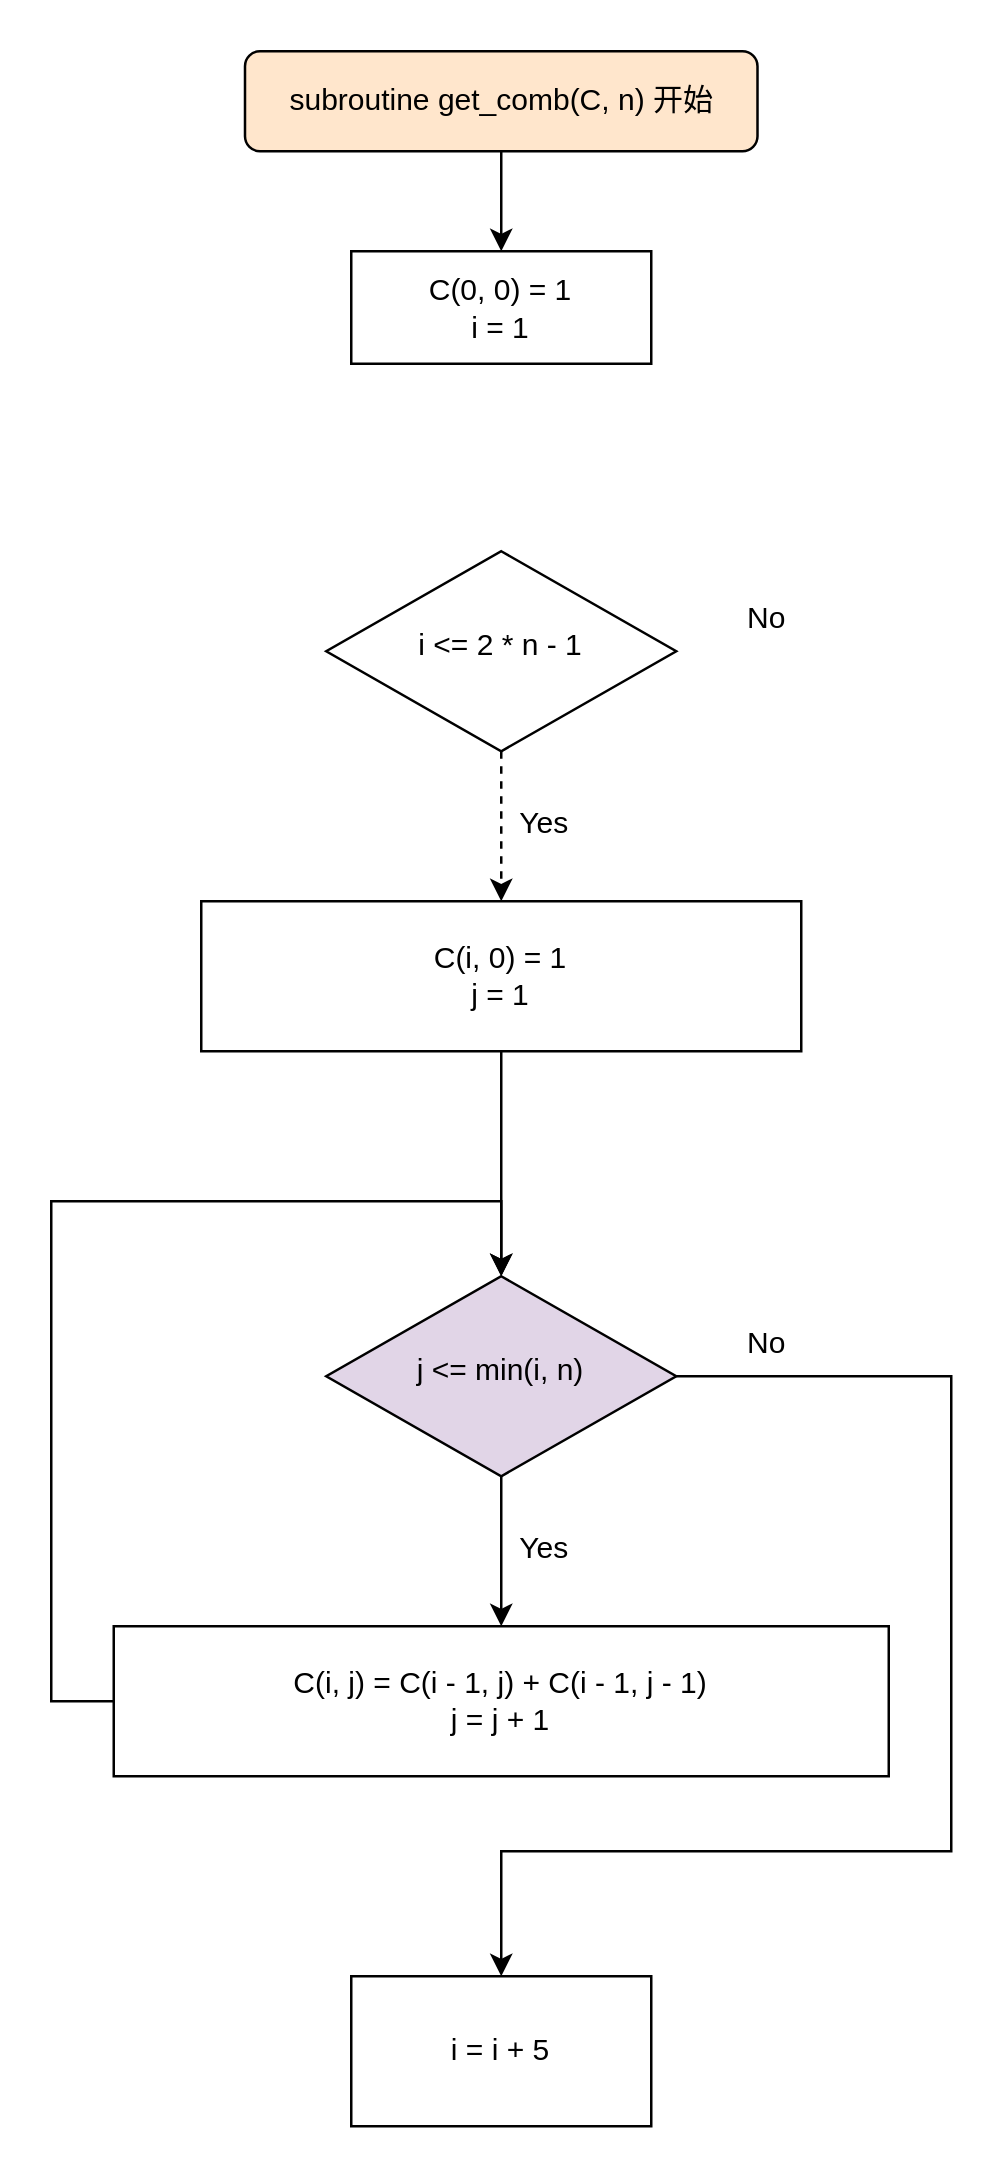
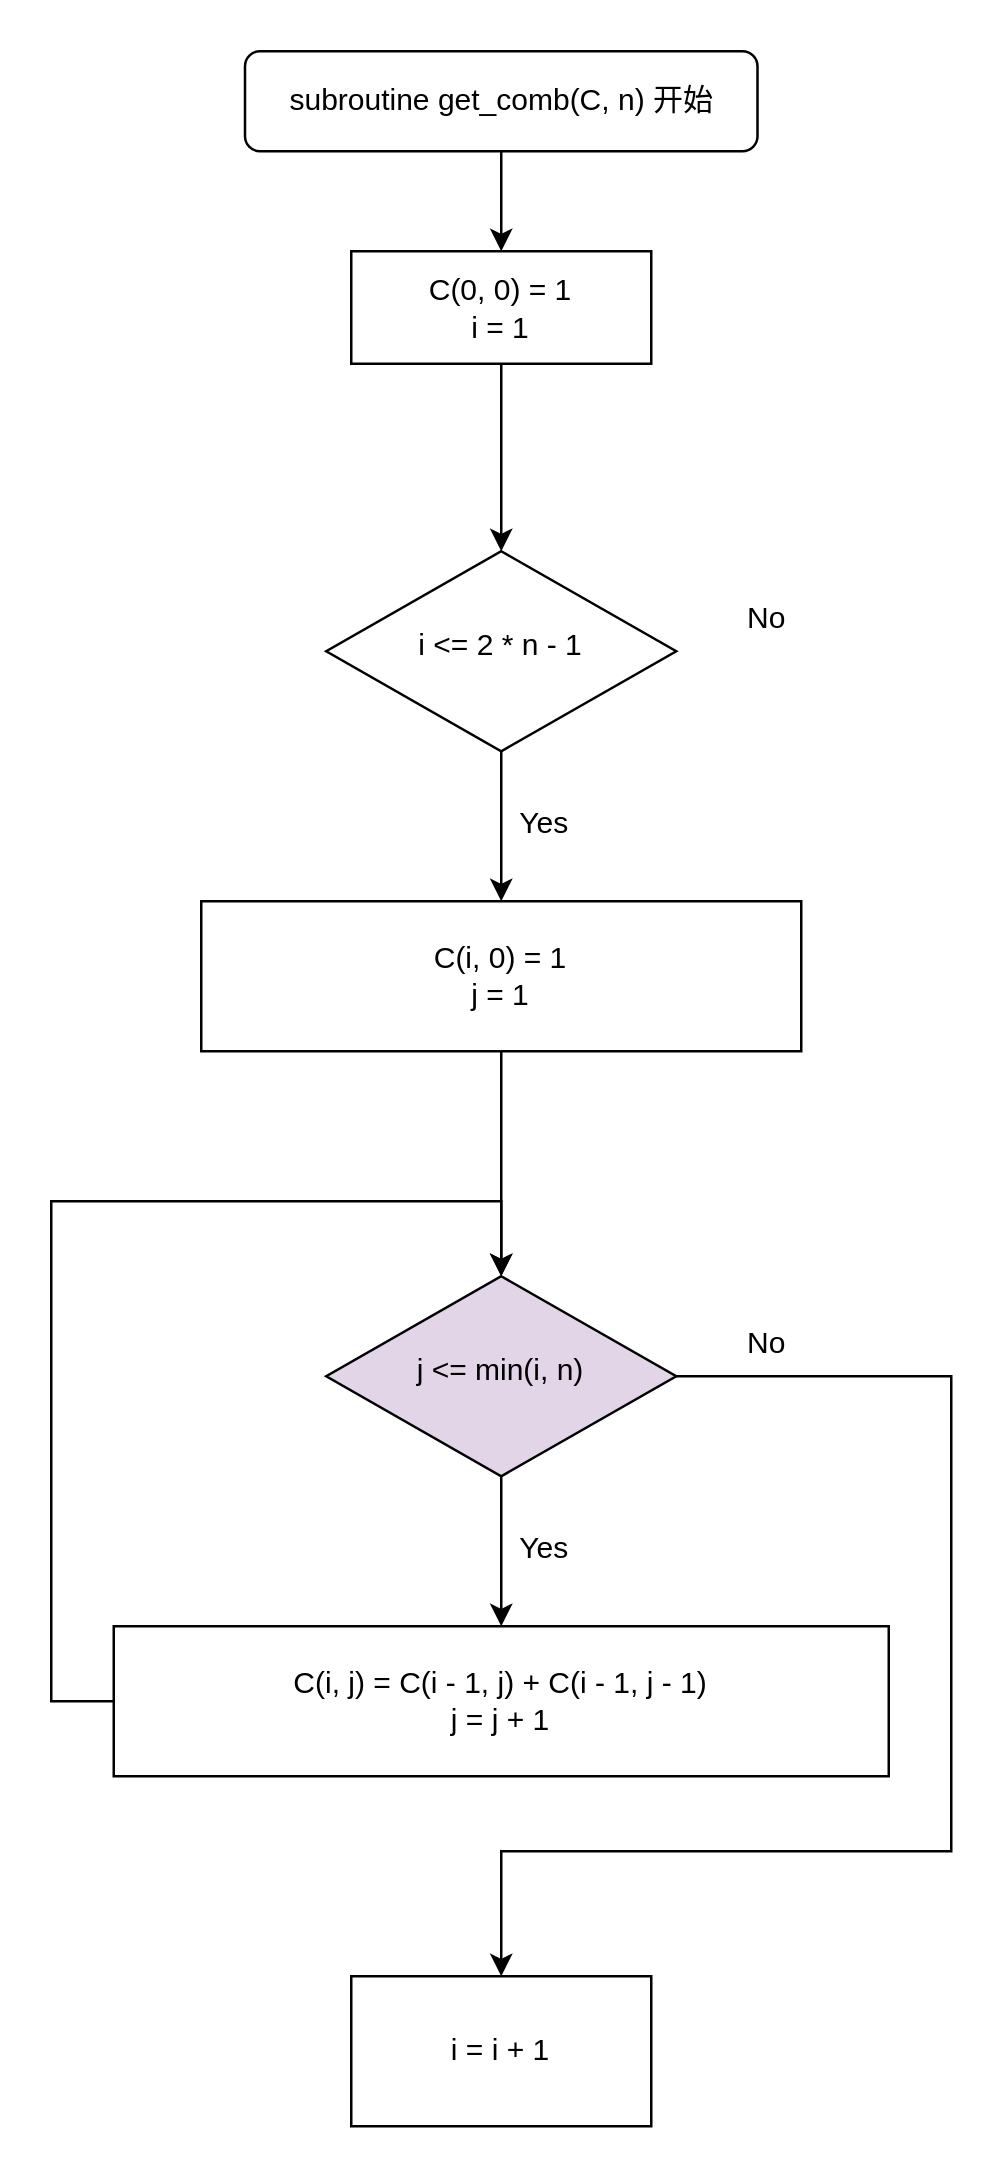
node "subroutine get_comb(C, n) 开始": fillcolor #ffe6cc -> #ffffff
edge "C(0, 0) = 1 i = 1" -> "i <= 2 * n - 1": added
edge "i <= 2 * n - 1" -> "C(i, 0) = 1 j = 1": style dashed -> solid
node "i = i + 5": label "i = i + 5" -> "i = i + 1"
